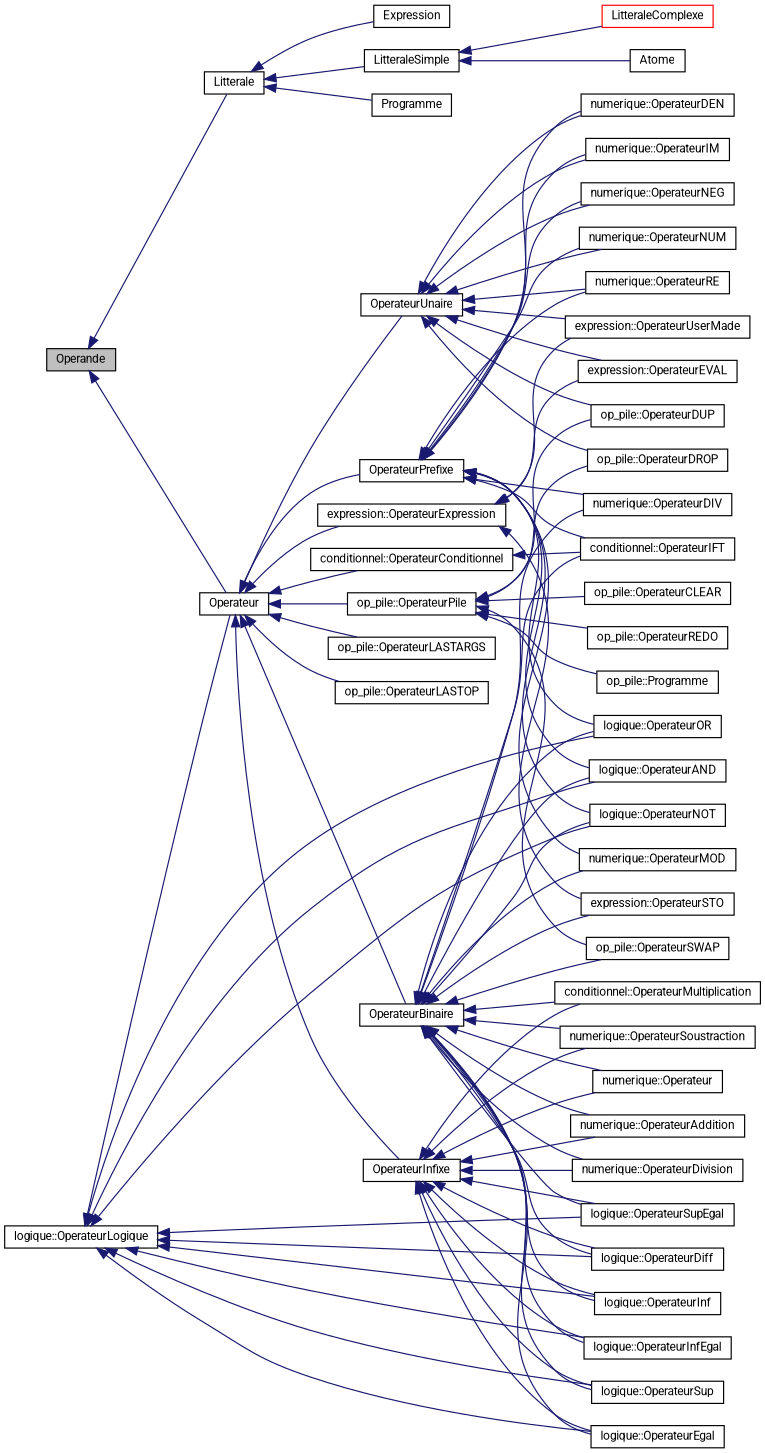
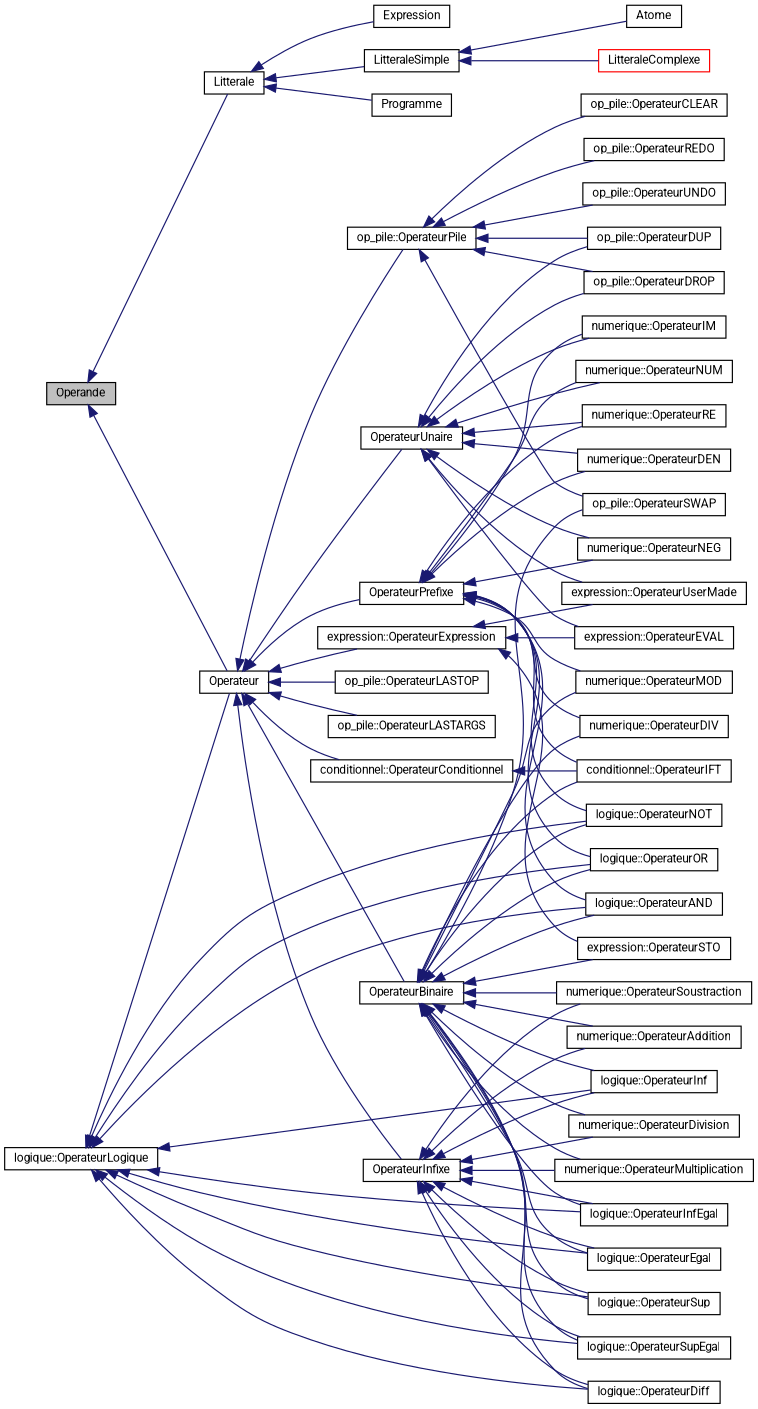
node "op_pile::Programme": label "op_pile::Programme" -> "op_pile::OperateurUNDO"
node "conditionnel::OperateurMultiplication": label "conditionnel::OperateurMultiplication" -> "numerique::OperateurMultiplication"
node "numerique::Operateur": removed
